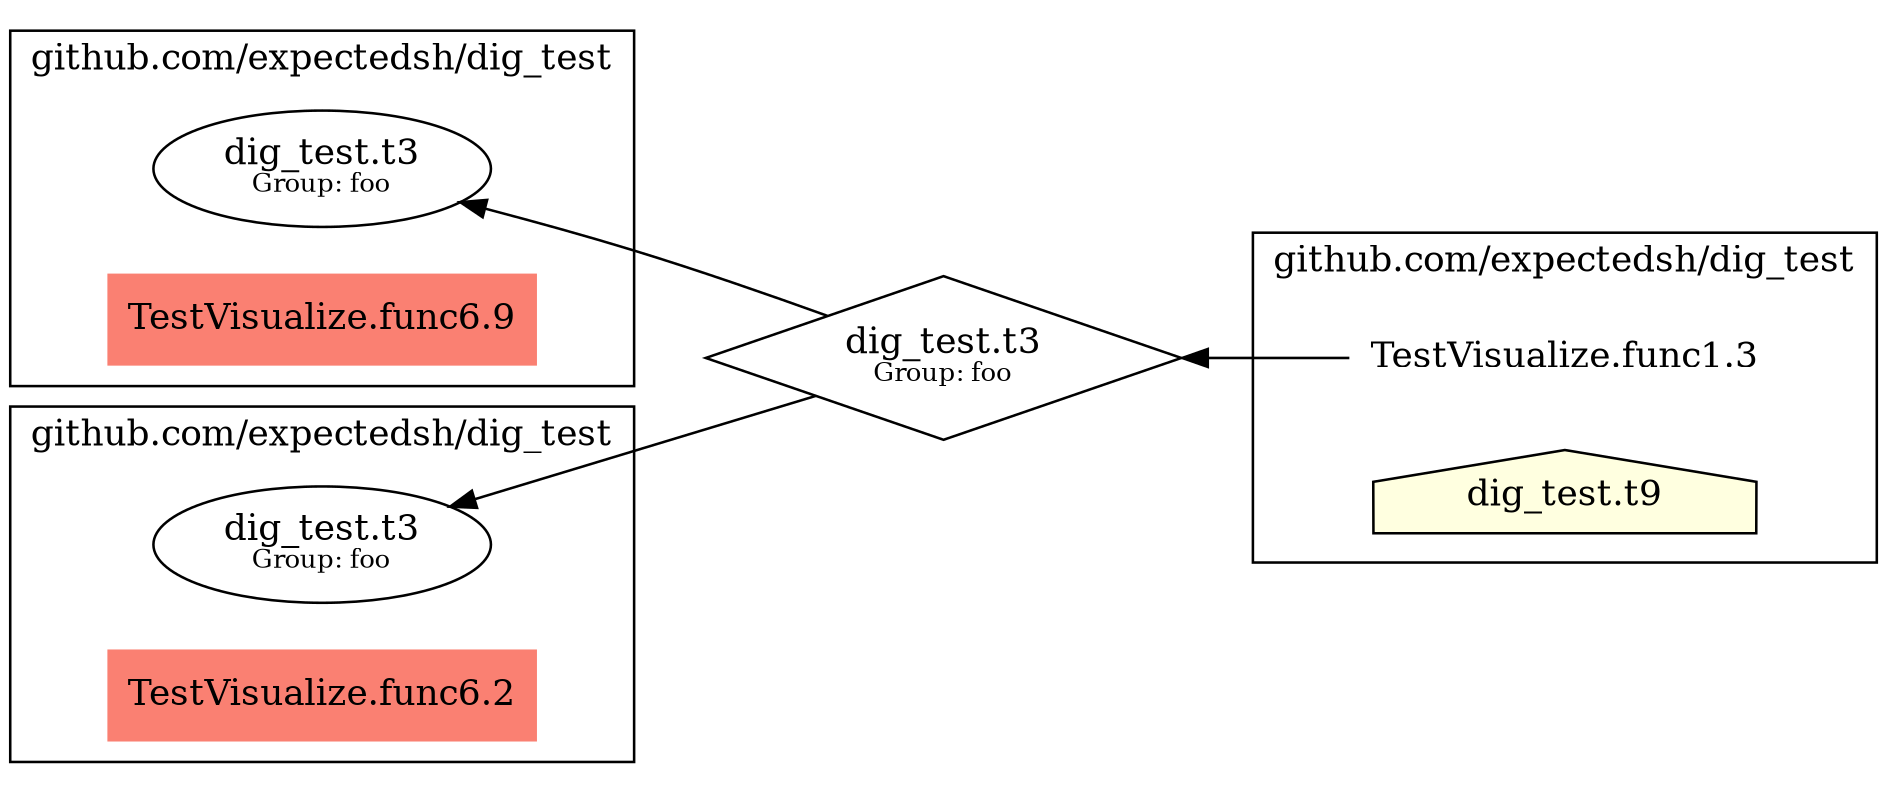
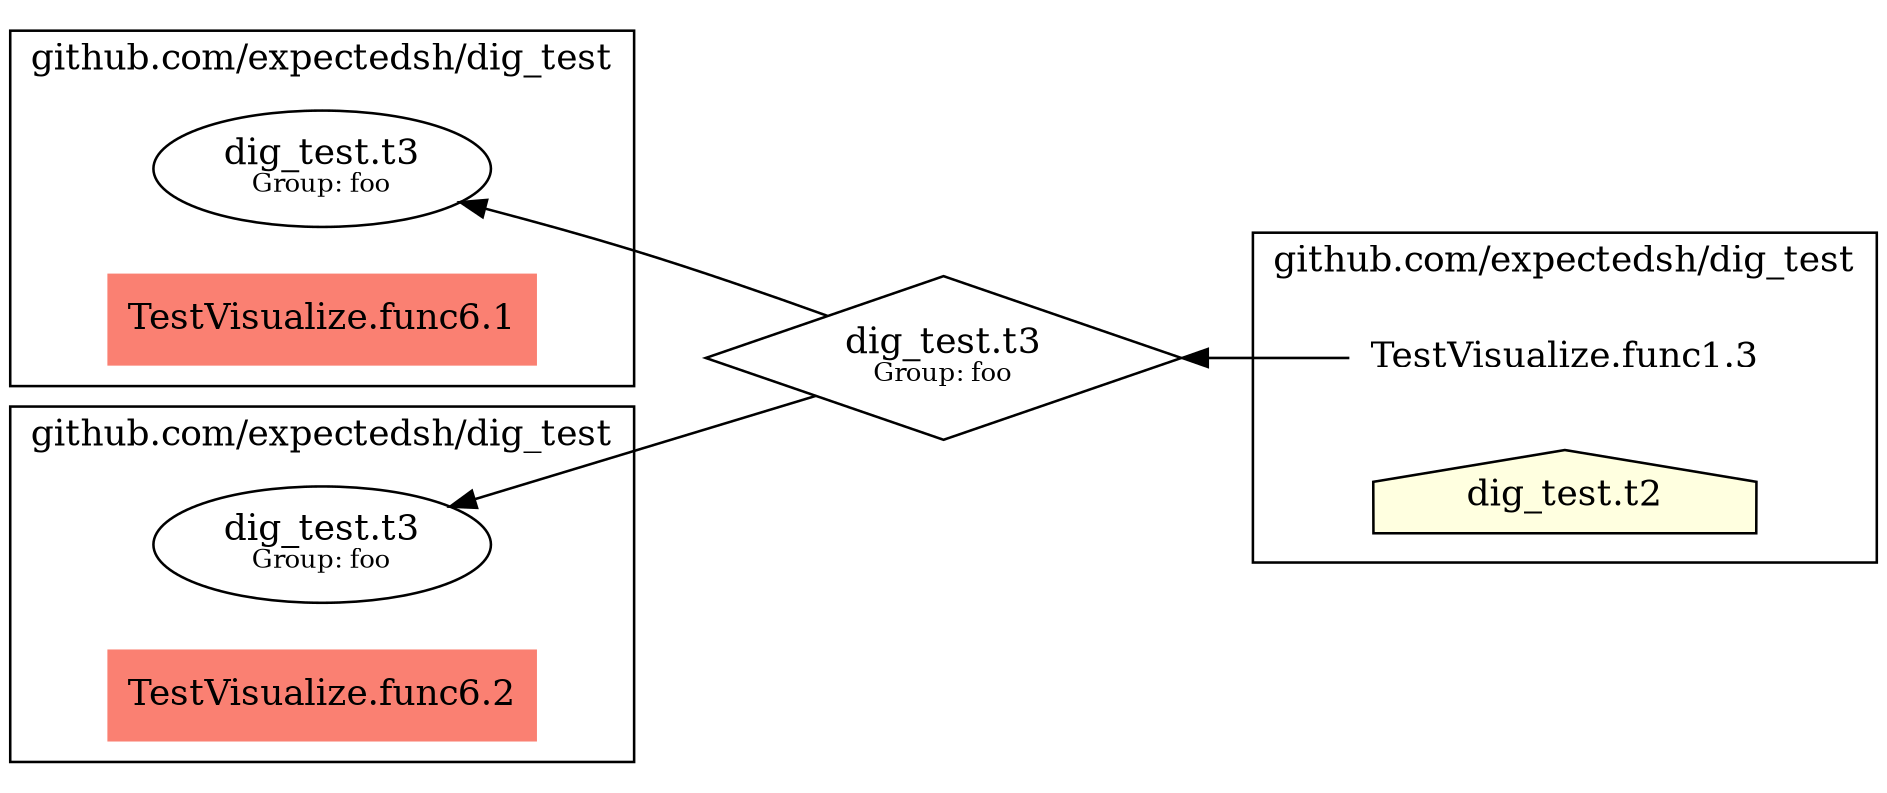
node "TestVisualize.func6.9": label "TestVisualize.func6.9" -> "TestVisualize.func6.1"
node "dig_test.t9": label "dig_test.t9" -> "dig_test.t2"
